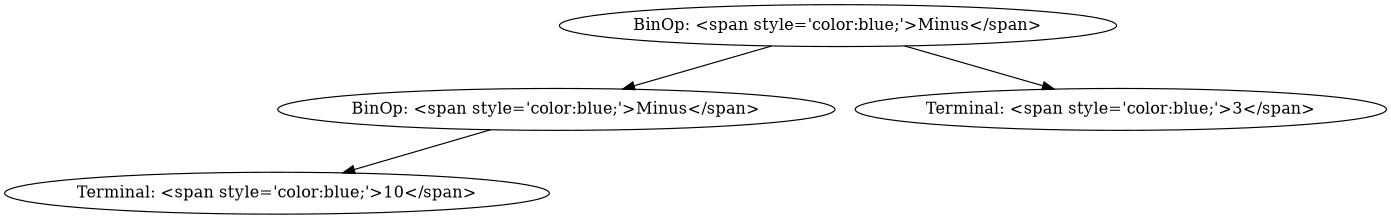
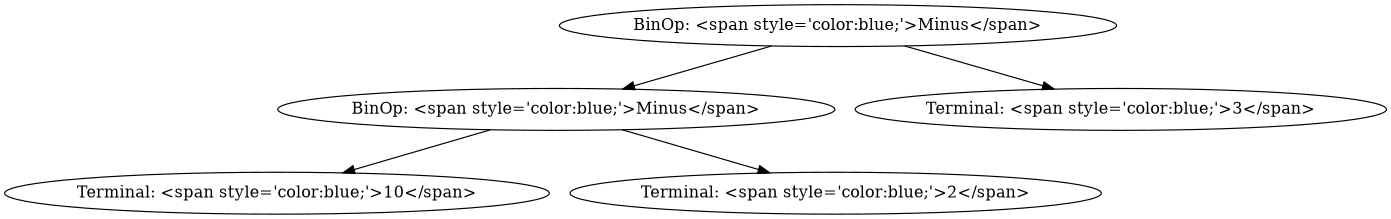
node "Terminal: <span style='color:blue;'>2</span>": added
